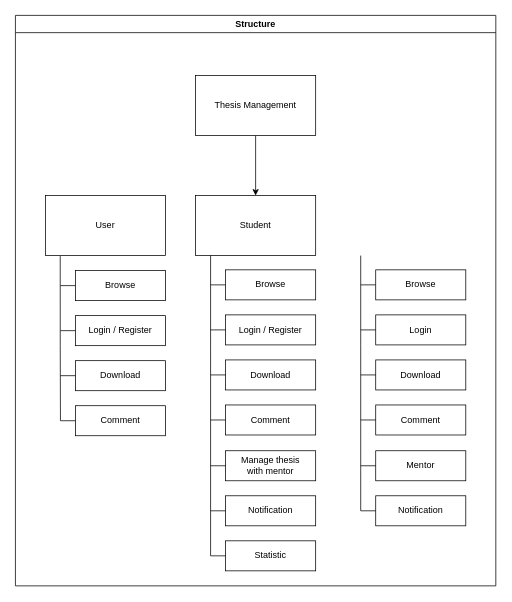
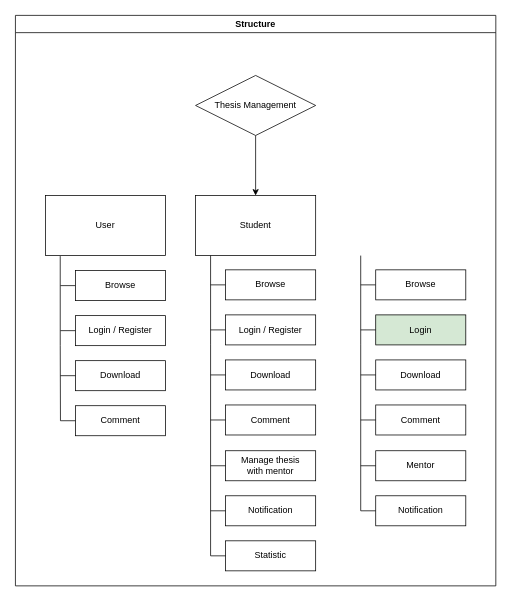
node "Thesis Management": shape rectangle -> diamond
node "Login": fillcolor #ffffff -> #d5e8d4
